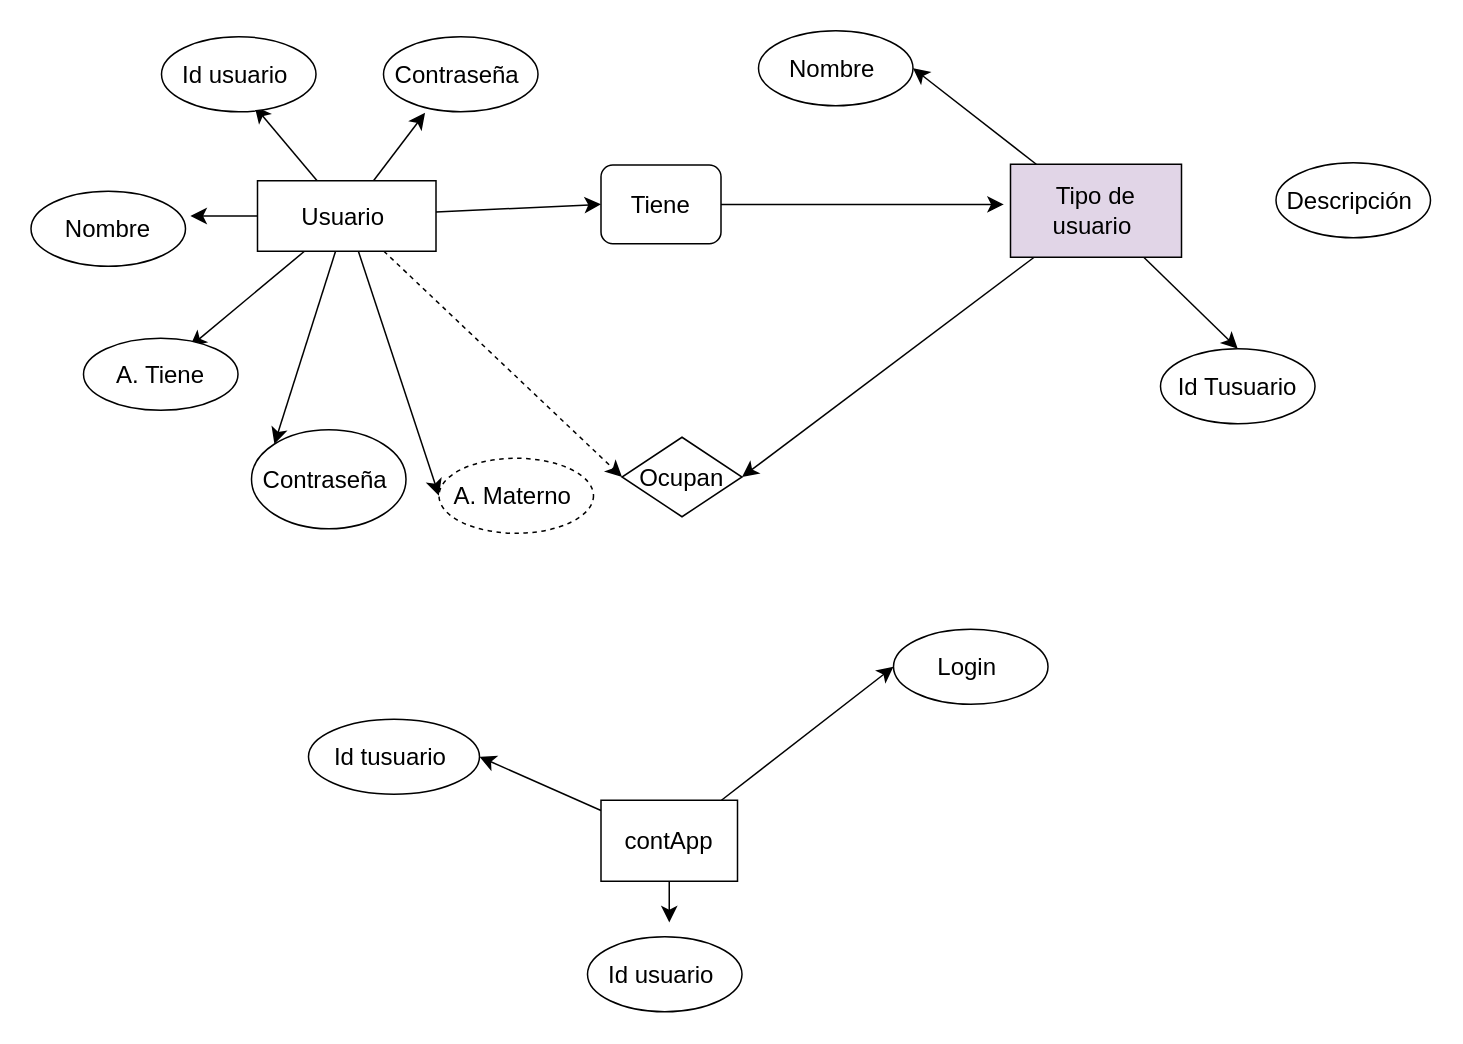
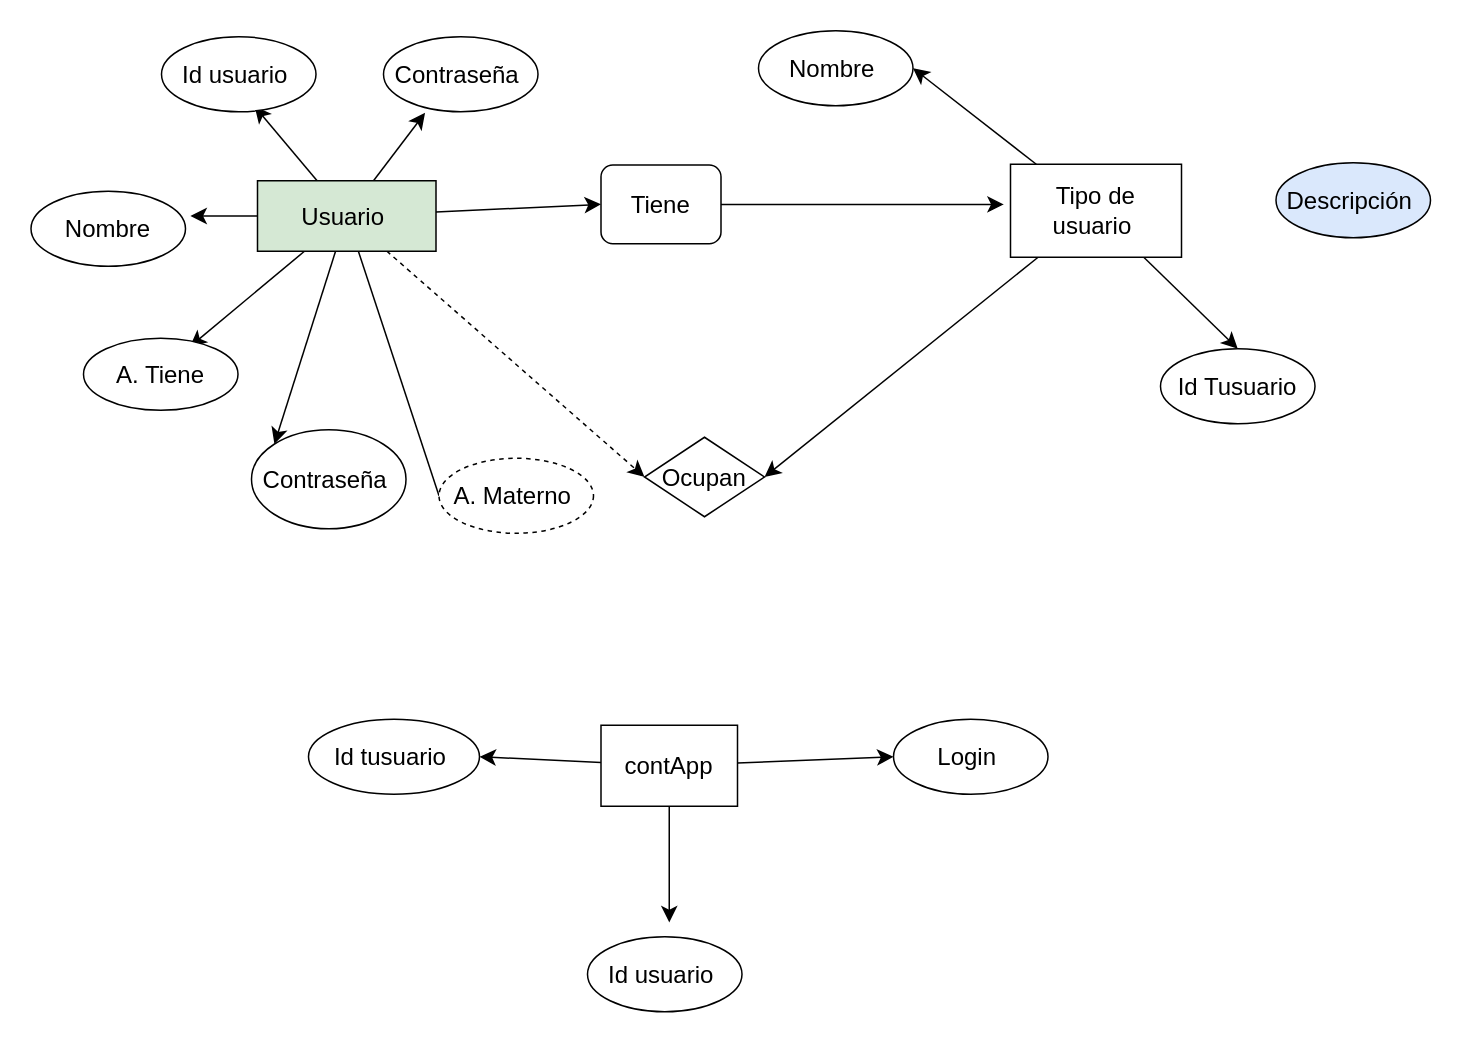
node "Descripción": fillcolor #ffffff -> #dae8fc
node "Tipo de usuario": fillcolor #e1d5e7 -> #ffffff
node "Usuario": fillcolor #ffffff -> #d5e8d4
node "Ocupan": moved (682, 477) -> (704, 477)
edge "Usuario" -> "A. Materno": arrowhead classic -> none
node "Login": moved (971, 667) -> (971, 757)
node "contApp": moved (669, 841) -> (669, 766)
